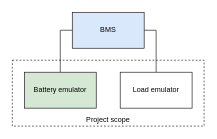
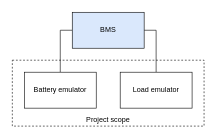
node "Battery emulator": fillcolor #d5e8d4 -> #ffffff
